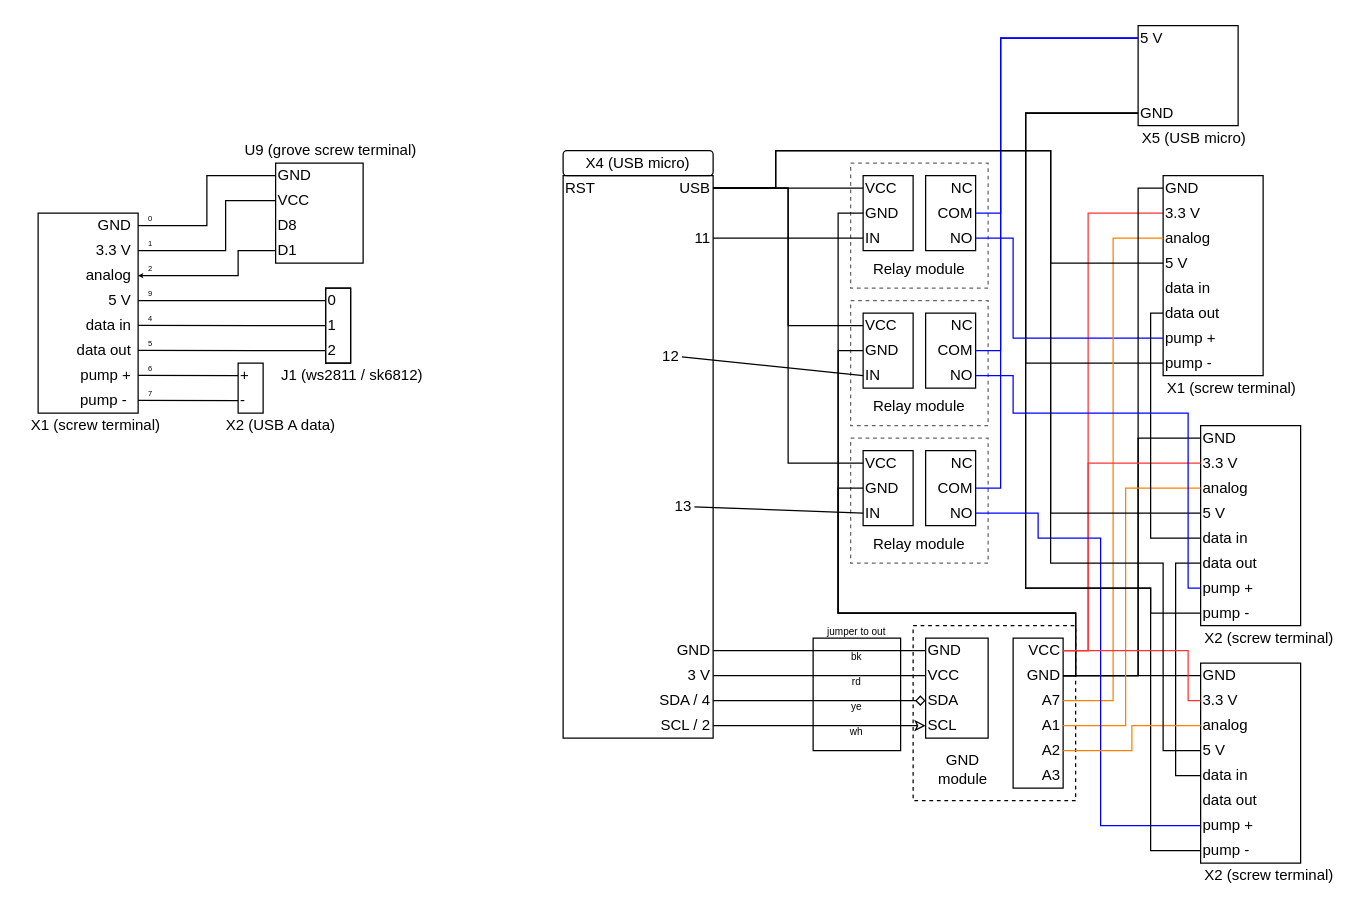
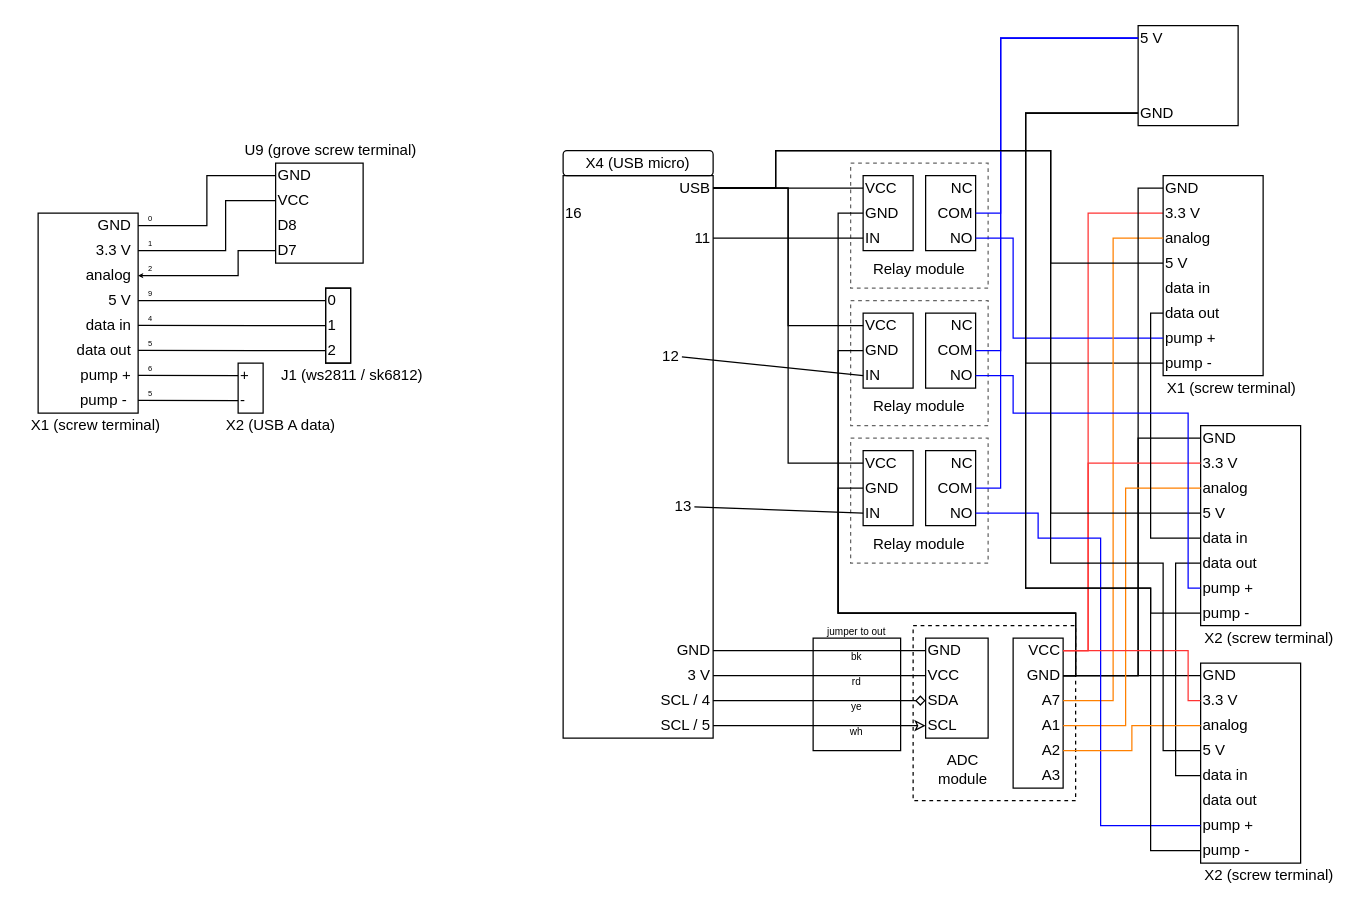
node "X5 (USB micro)": removed
node "RST": removed
node "16": added
node "D1": label "D1" -> "D7"
node "7": label "7" -> "5"
node "SDA / 4": label "SDA / 4" -> "SCL / 4"
node "SCL / 2": label "SCL / 2" -> "SCL / 5"
node "GND module": label "GND module" -> "ADC module"
